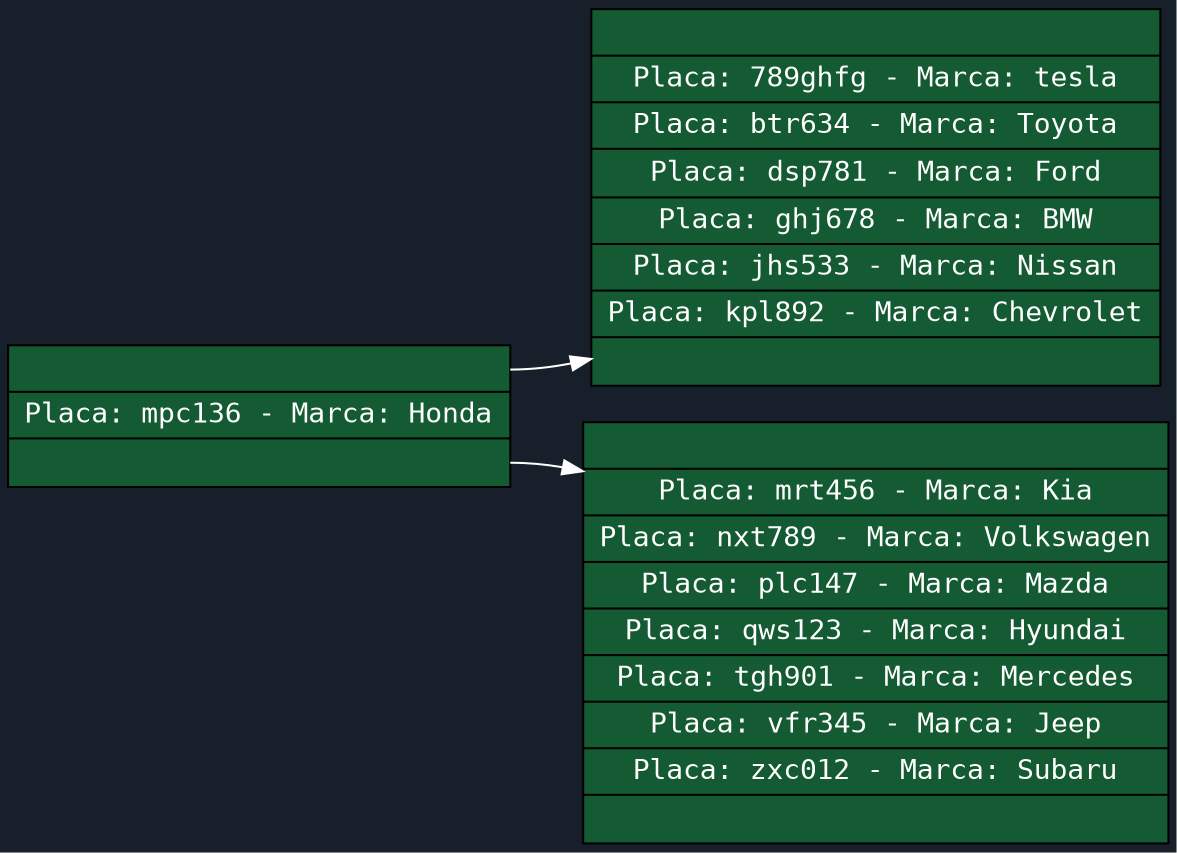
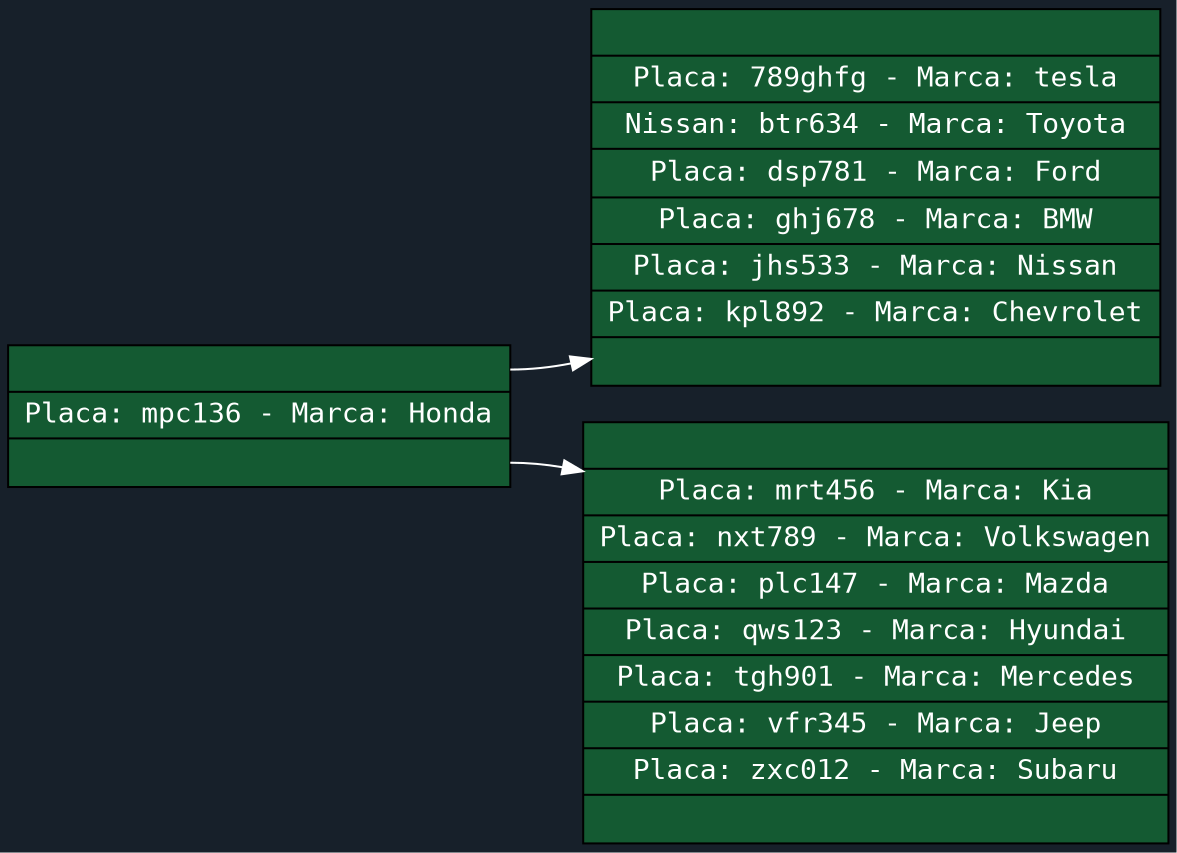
node "Placa: 789ghfg - Marca: tesla": text "Placa: btr634 - Marca: Toyota" -> "Nissan: btr634 - Marca: Toyota"
